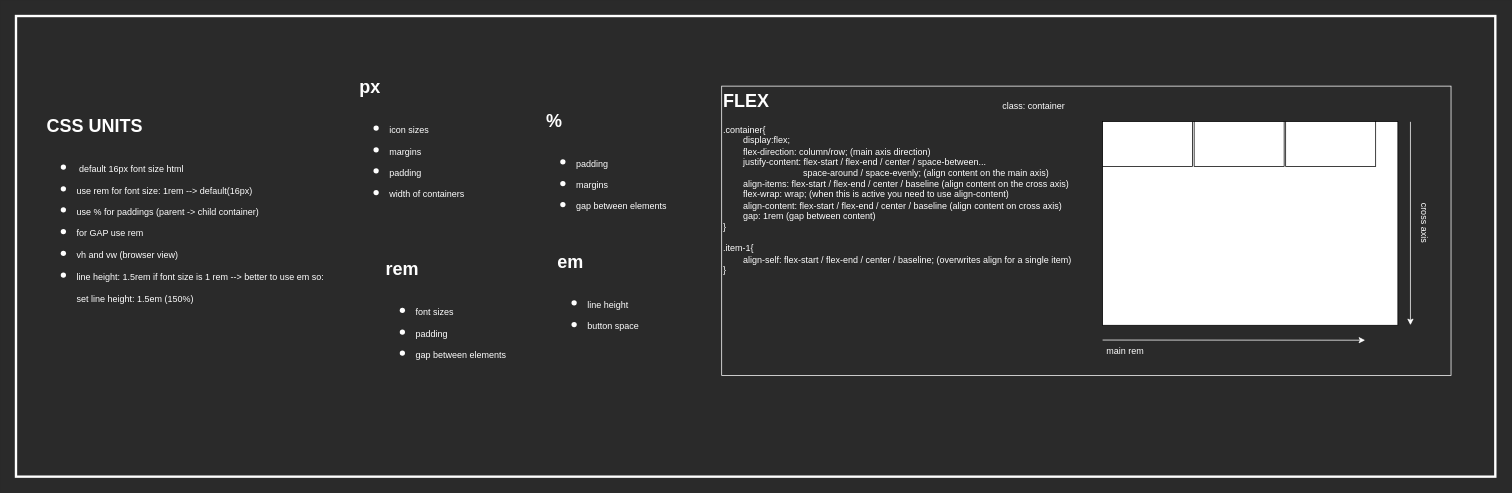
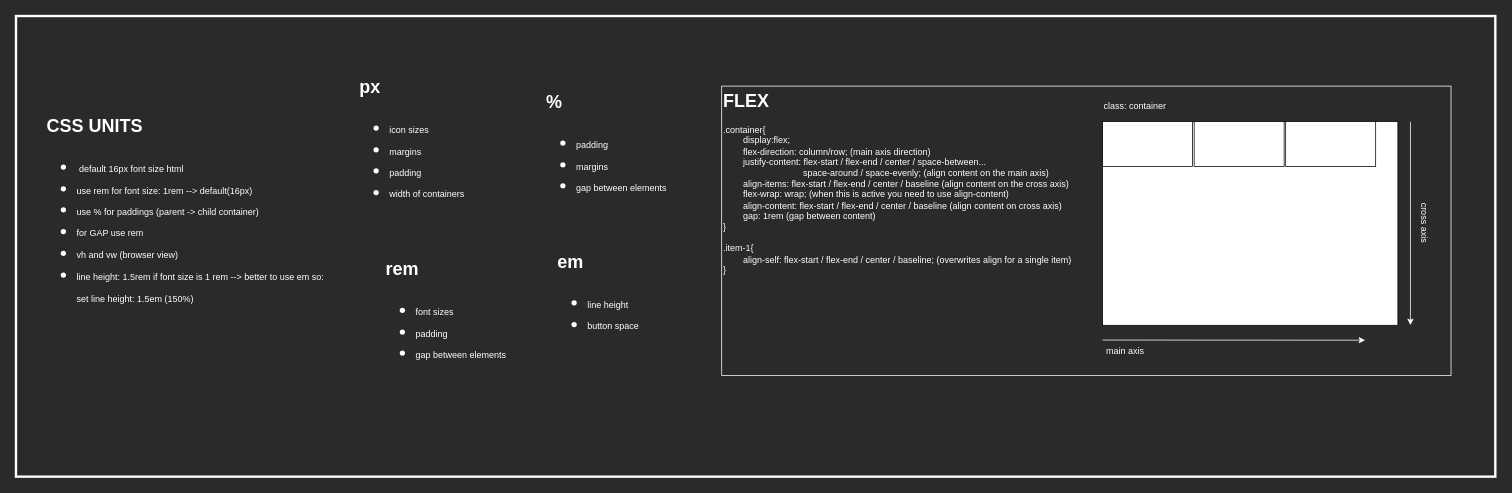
node "class: container": moved (1034, 106) -> (1135, 106)
node "%padding margins gap between elements": moved (618, 170) -> (618, 152)
node "main rem": label "main rem" -> "main axis"
